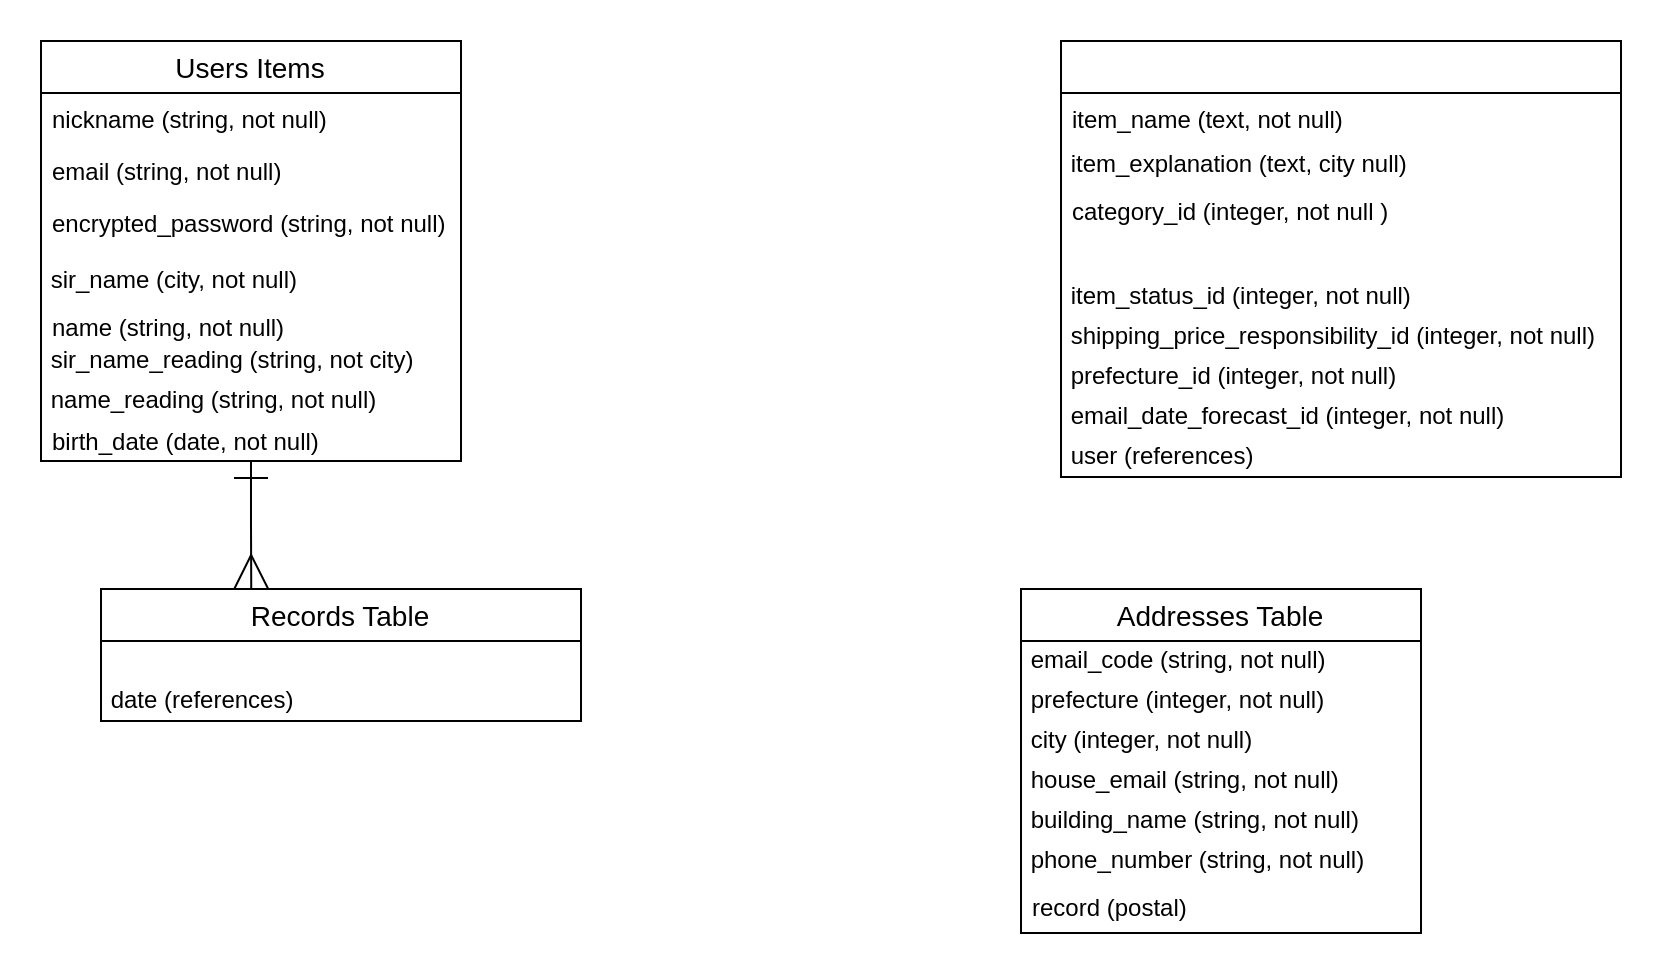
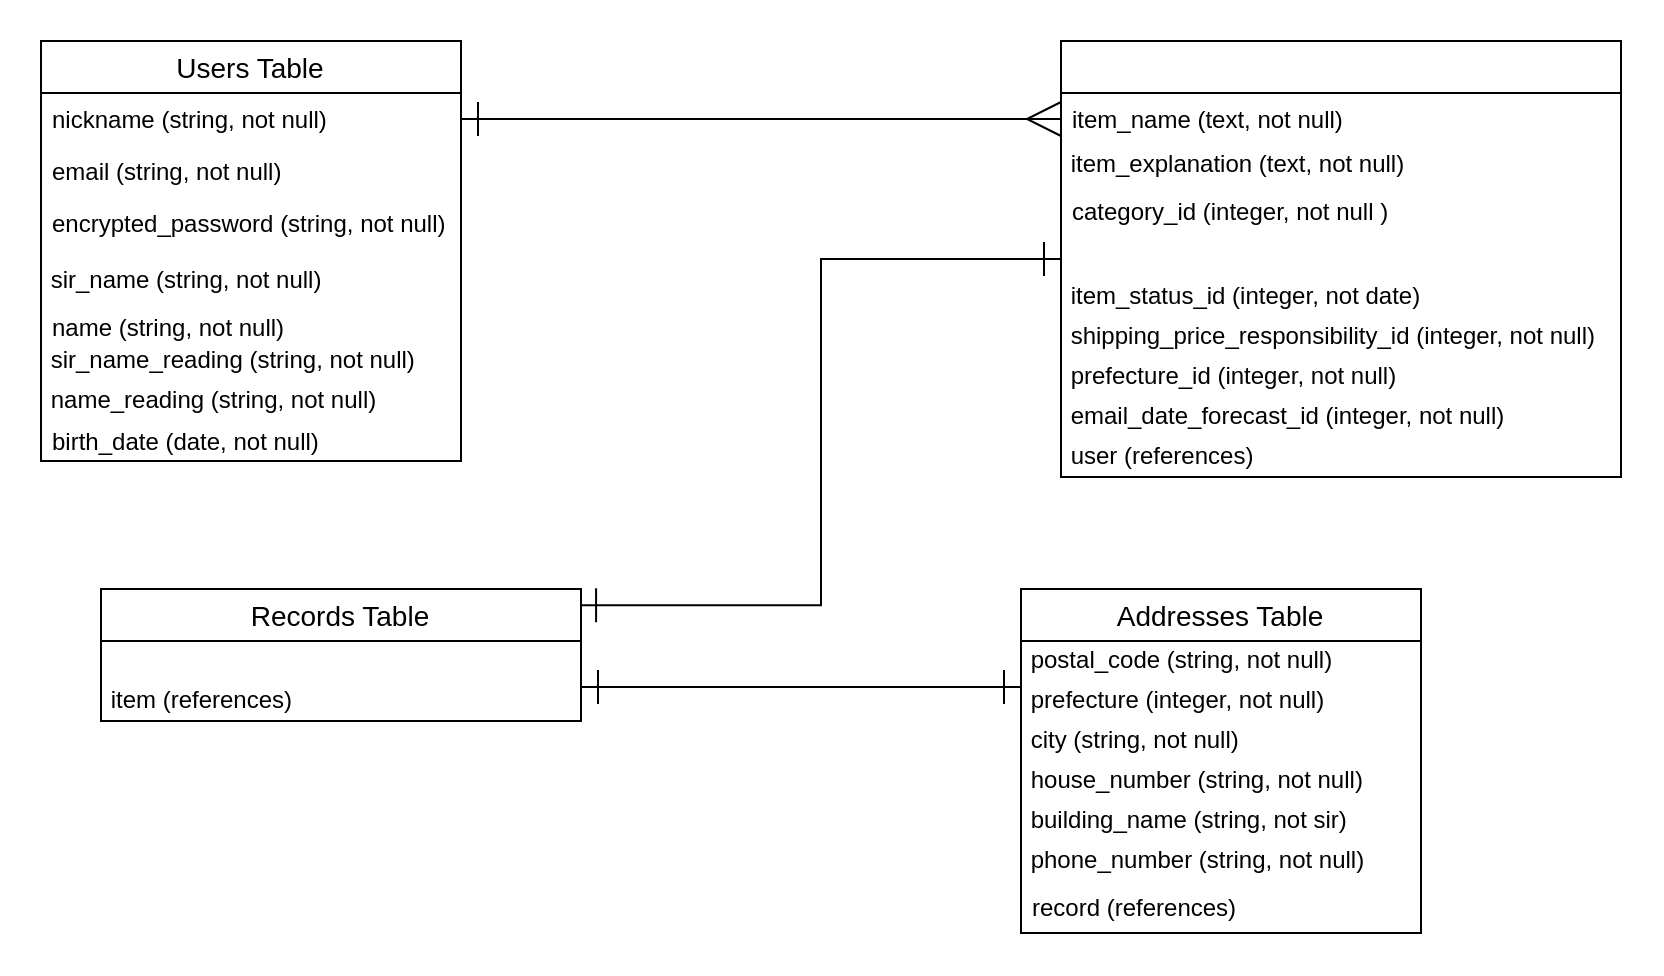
node "Users Items": label "Users Items" -> "Users Table"
edge "nickname (string, not null)" -- "item_name (text, not null)": added
node "item_explanation (text, city null)": label "item_explanation (text, city null)" -> "item_explanation (text, not null)"
node "sir_name (city, not null)": label "sir_name (city, not null)" -> "sir_name (string, not null)"
node "item_status_id (integer, not null)": label "item_status_id (integer, not null)" -> "item_status_id (integer, not date)"
node "sir_name_reading (string, not city)": label "sir_name_reading (string, not city)" -> "sir_name_reading (string, not null)"
edge "Items Table" -- "Records Table": added
edge "birth_date (date, not null)" -- "Records Table": removed
node "email_code (string, not null)": label "email_code (string, not null)" -> "postal_code (string, not null)"
edge "Records Table" -- "Addresses Table": added
node "date (references)": label "date (references)" -> "item (references)"
node "city (integer, not null)": label "city (integer, not null)" -> "city (string, not null)"
node "house_email (string, not null)": label "house_email (string, not null)" -> "house_number (string, not null)"
node "building_name (string, not null)": label "building_name (string, not null)" -> "building_name (string, not sir)"
node "record (postal)": label "record (postal)" -> "record (references)"
